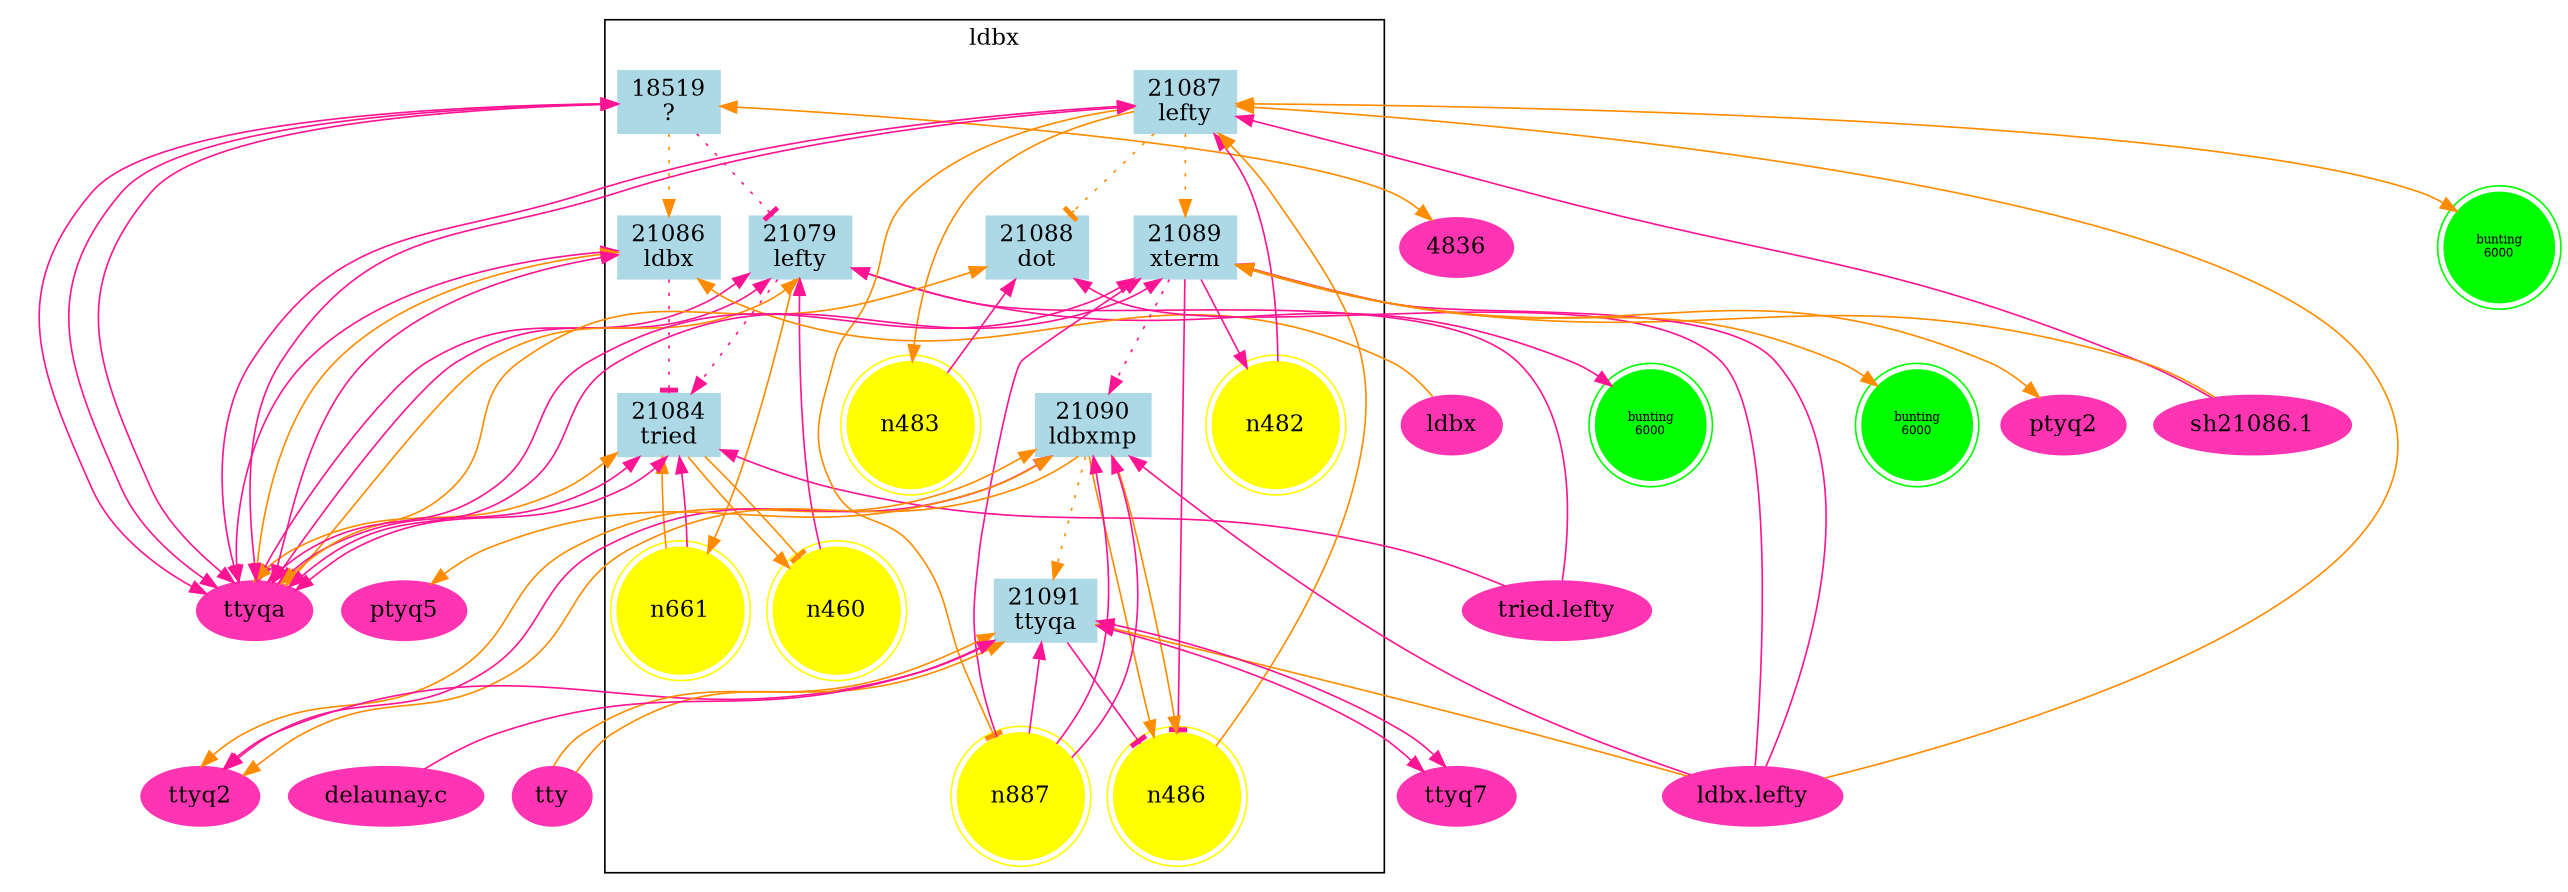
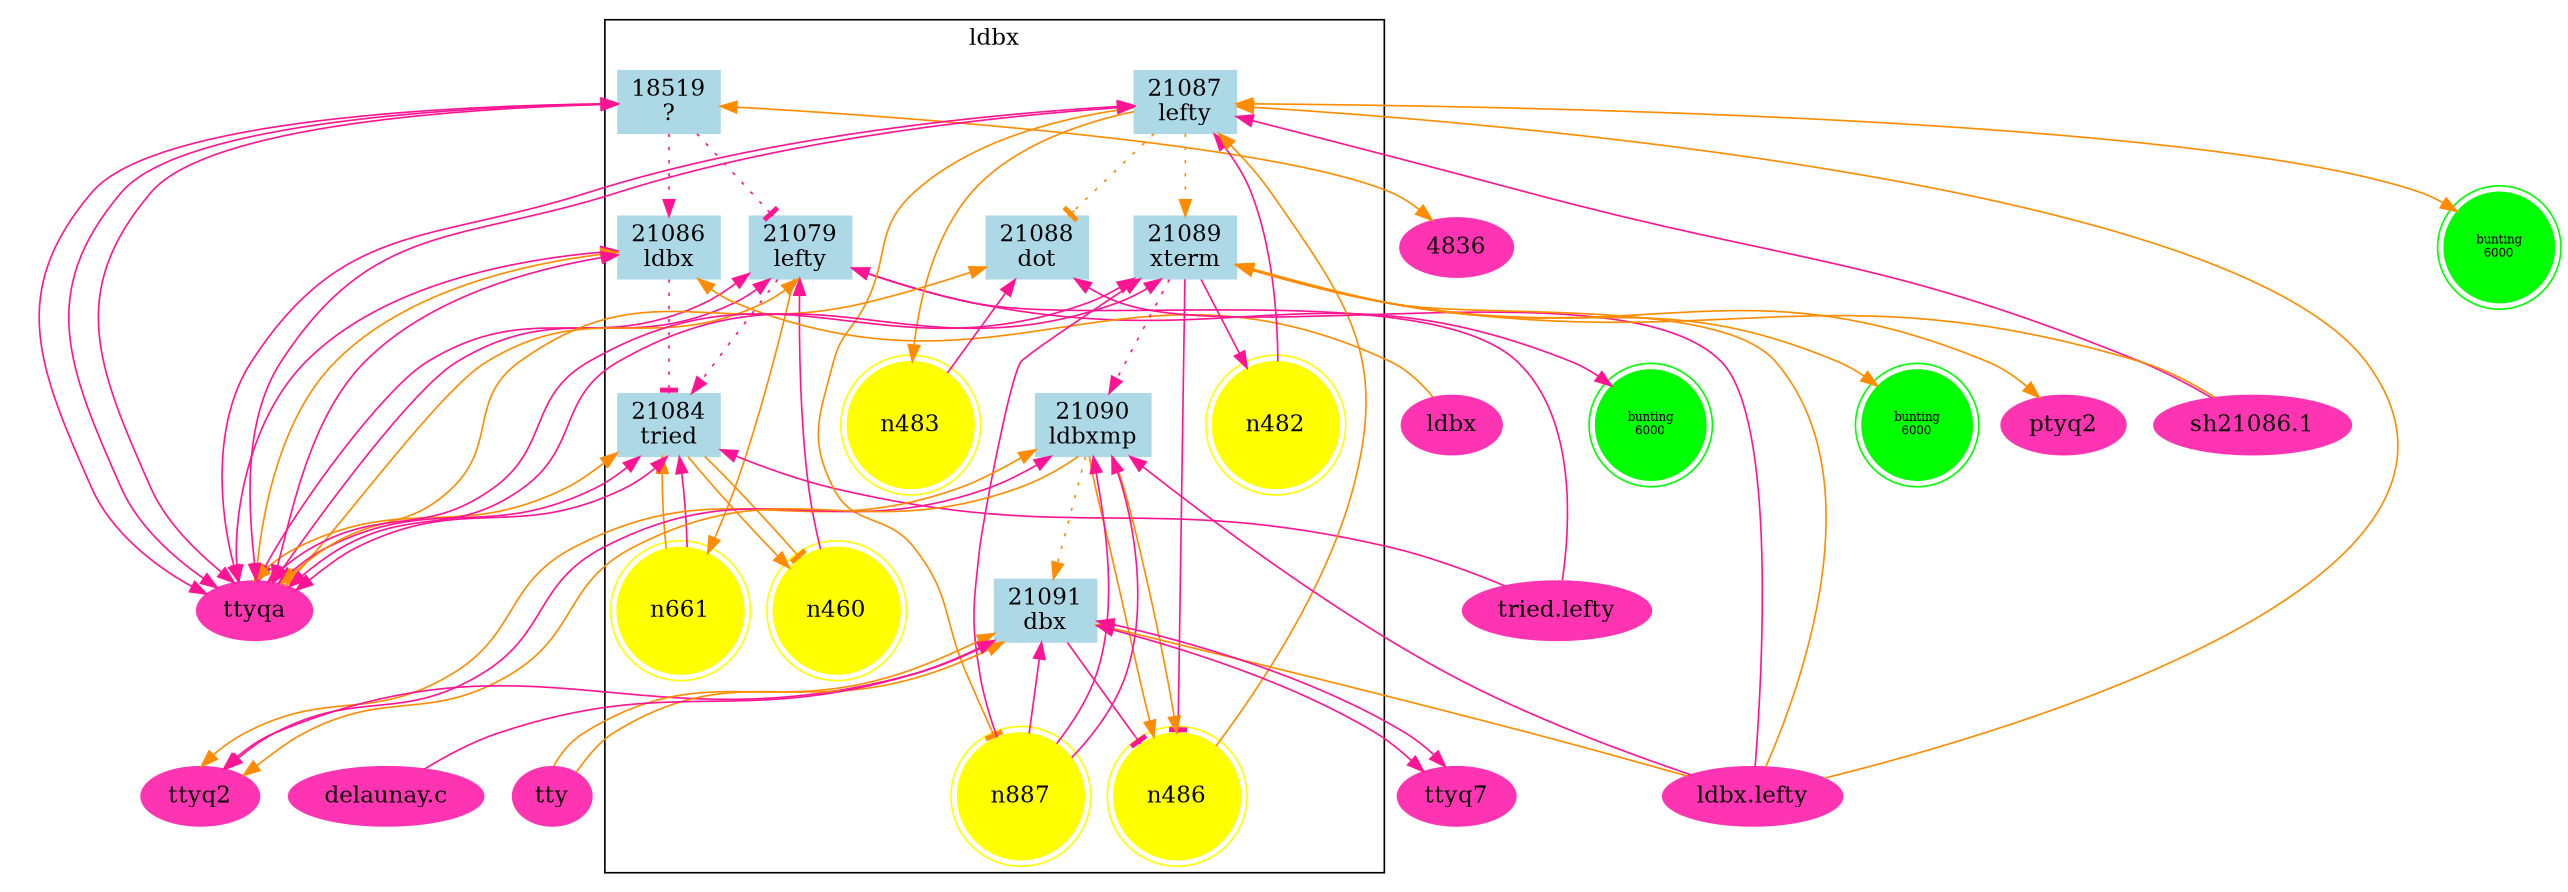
edge "18519 ?" -> "21086 ldbx": color darkorange -> deeppink
edge "ldbx.lefty" -> "21089 xterm": color deeppink -> darkorange
node "ptyq5": removed
node "21091 ttyqa": label "21091 ttyqa" -> "21091 dbx"
